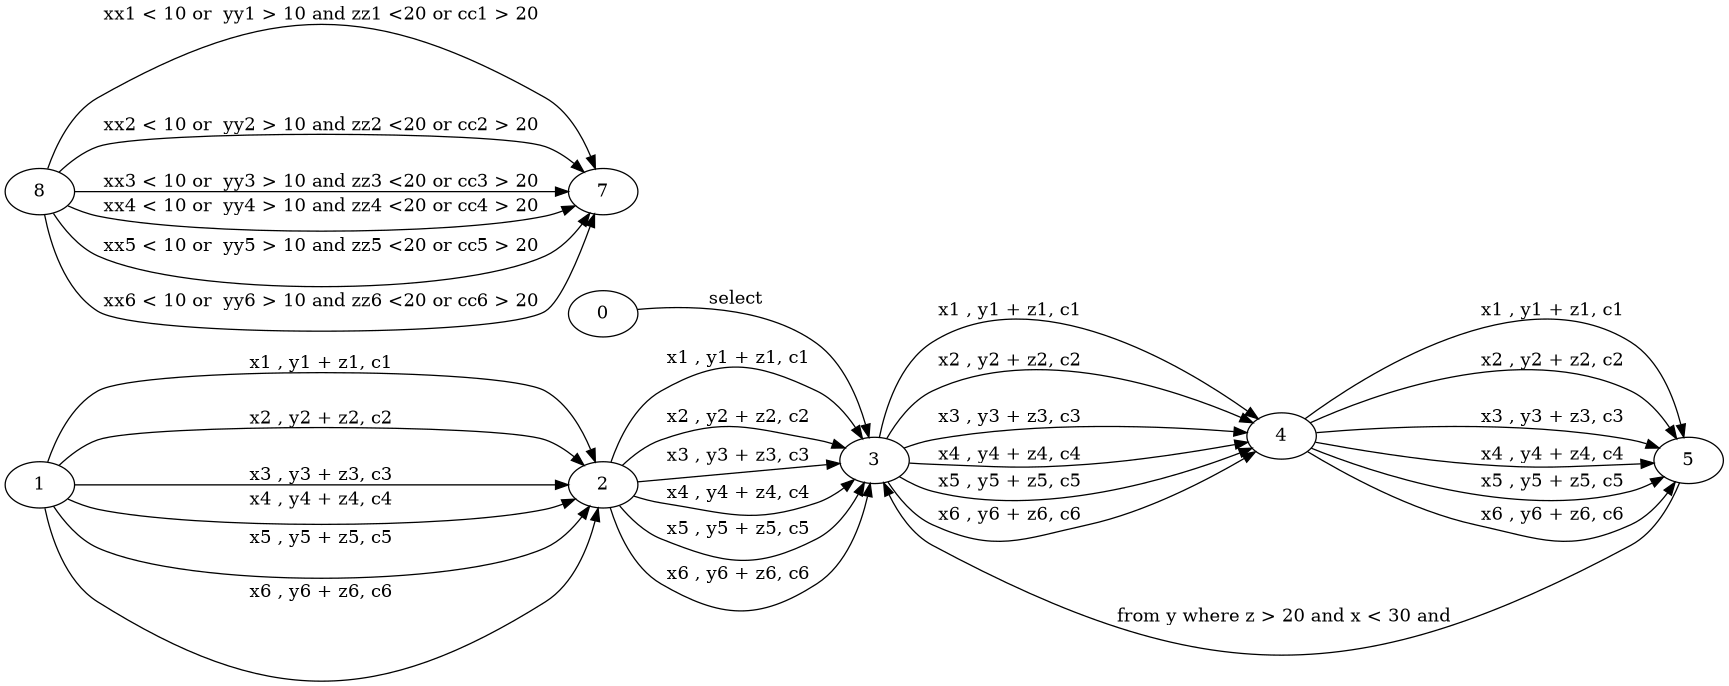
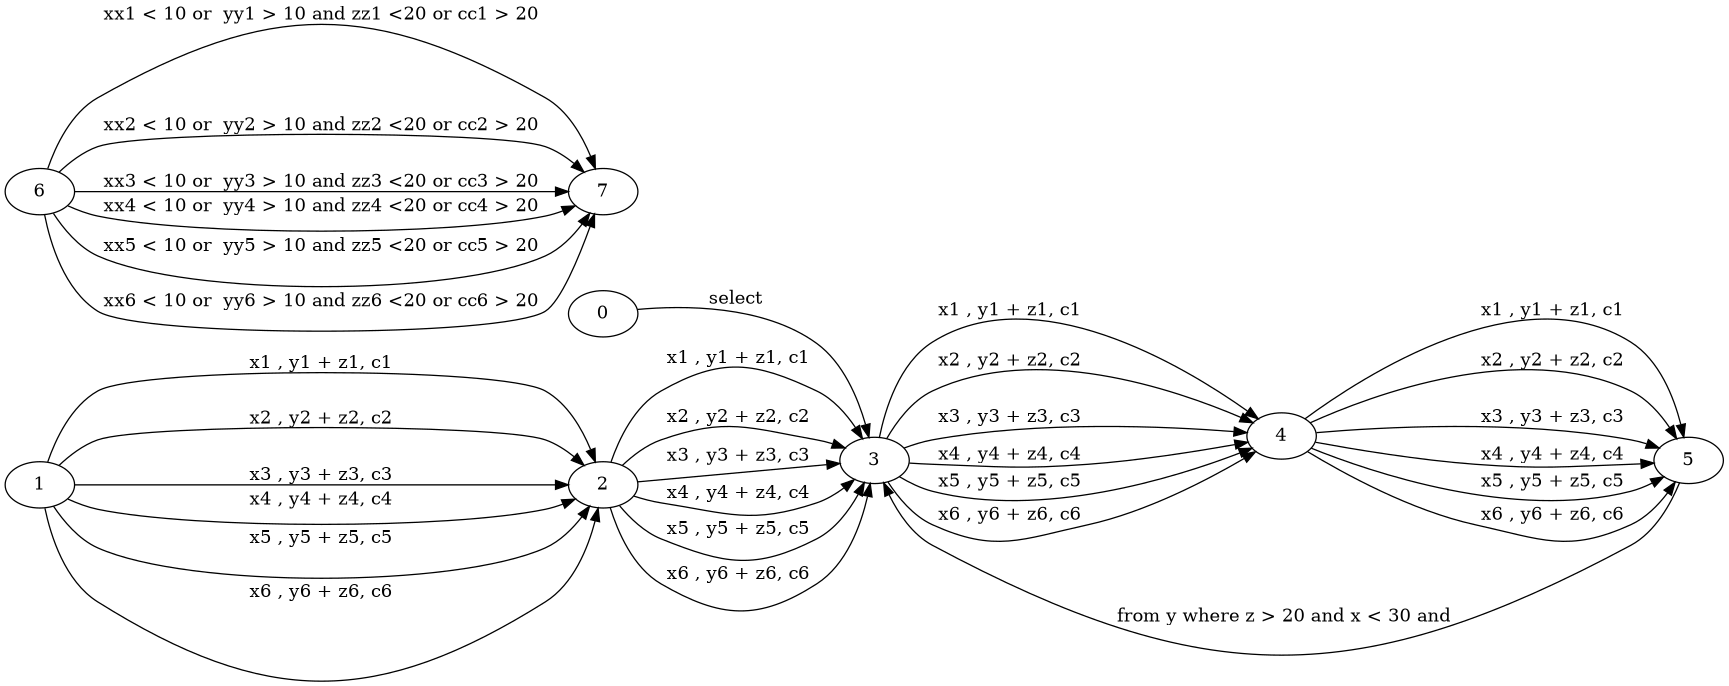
node "8": label "8" -> "6"
